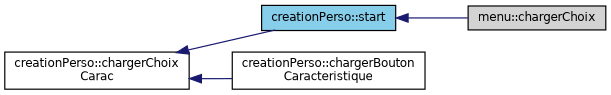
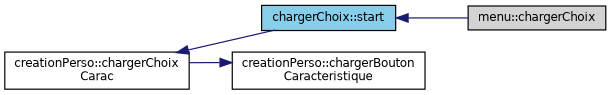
node "creationPerso::start": label "creationPerso::start" -> "chargerChoix::start"
edge "creationPerso::chargerBouton Caracteristique" -> "creationPerso::chargerChoix Carac": reversed
